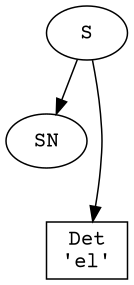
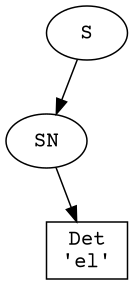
edge "S" -> "Det 'el'": now "SN" -> "Det 'el'"
